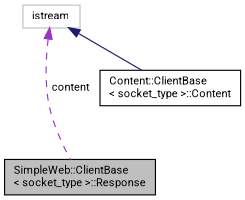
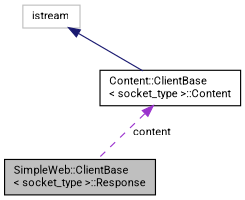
edge "SimpleWeb::ClientBase < socket_type >::Response" -> "istream": now "SimpleWeb::ClientBase < socket_type >::Response" -> "Content::ClientBase < socket_type >::Content"
